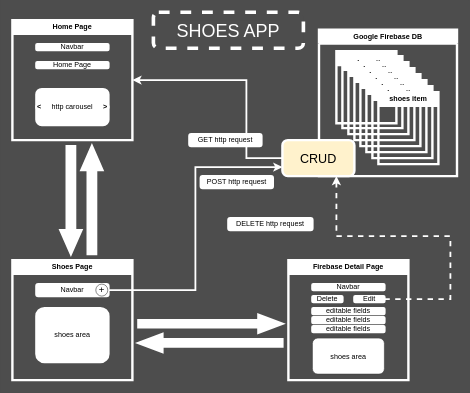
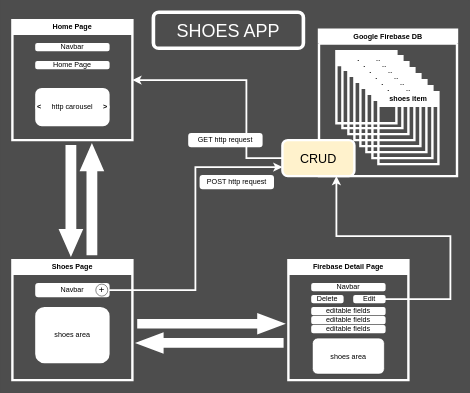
node "SHOES APP": style dashed -> solid
node "DELETE http request": removed
edge "Edit" -> "CRUD": style dashed -> solid
